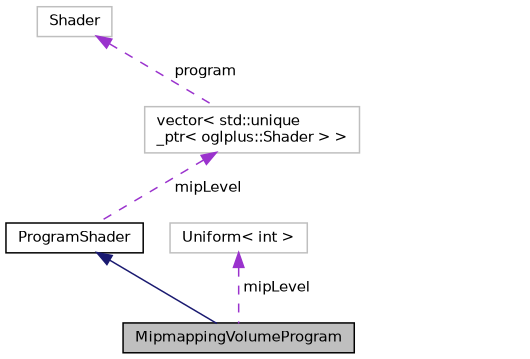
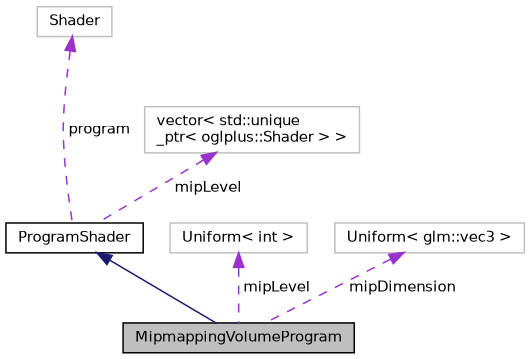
edge "vector< std::unique _ptr< oglplus::Shader > >" -> "Shader": now "ProgramShader" -> "Shader"
node "Uniform< glm::vec3 >": added
